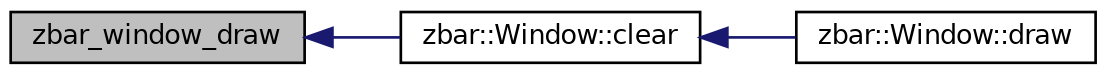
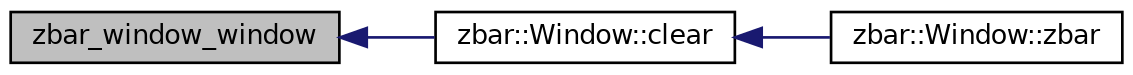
node "zbar_window_draw": label "zbar_window_draw" -> "zbar_window_window"
node "zbar::Window::draw": label "zbar::Window::draw" -> "zbar::Window::zbar"
